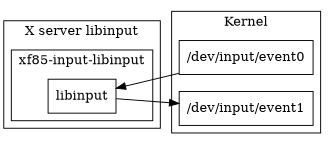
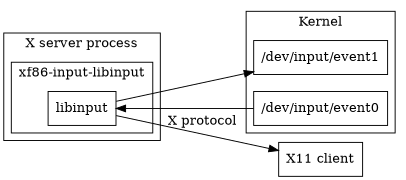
cluster "X server libinput": label "X server libinput" -> "X server process"
cluster "xf85-input-libinput": label "xf85-input-libinput" -> "xf86-input-libinput"
node "X11 client": added
